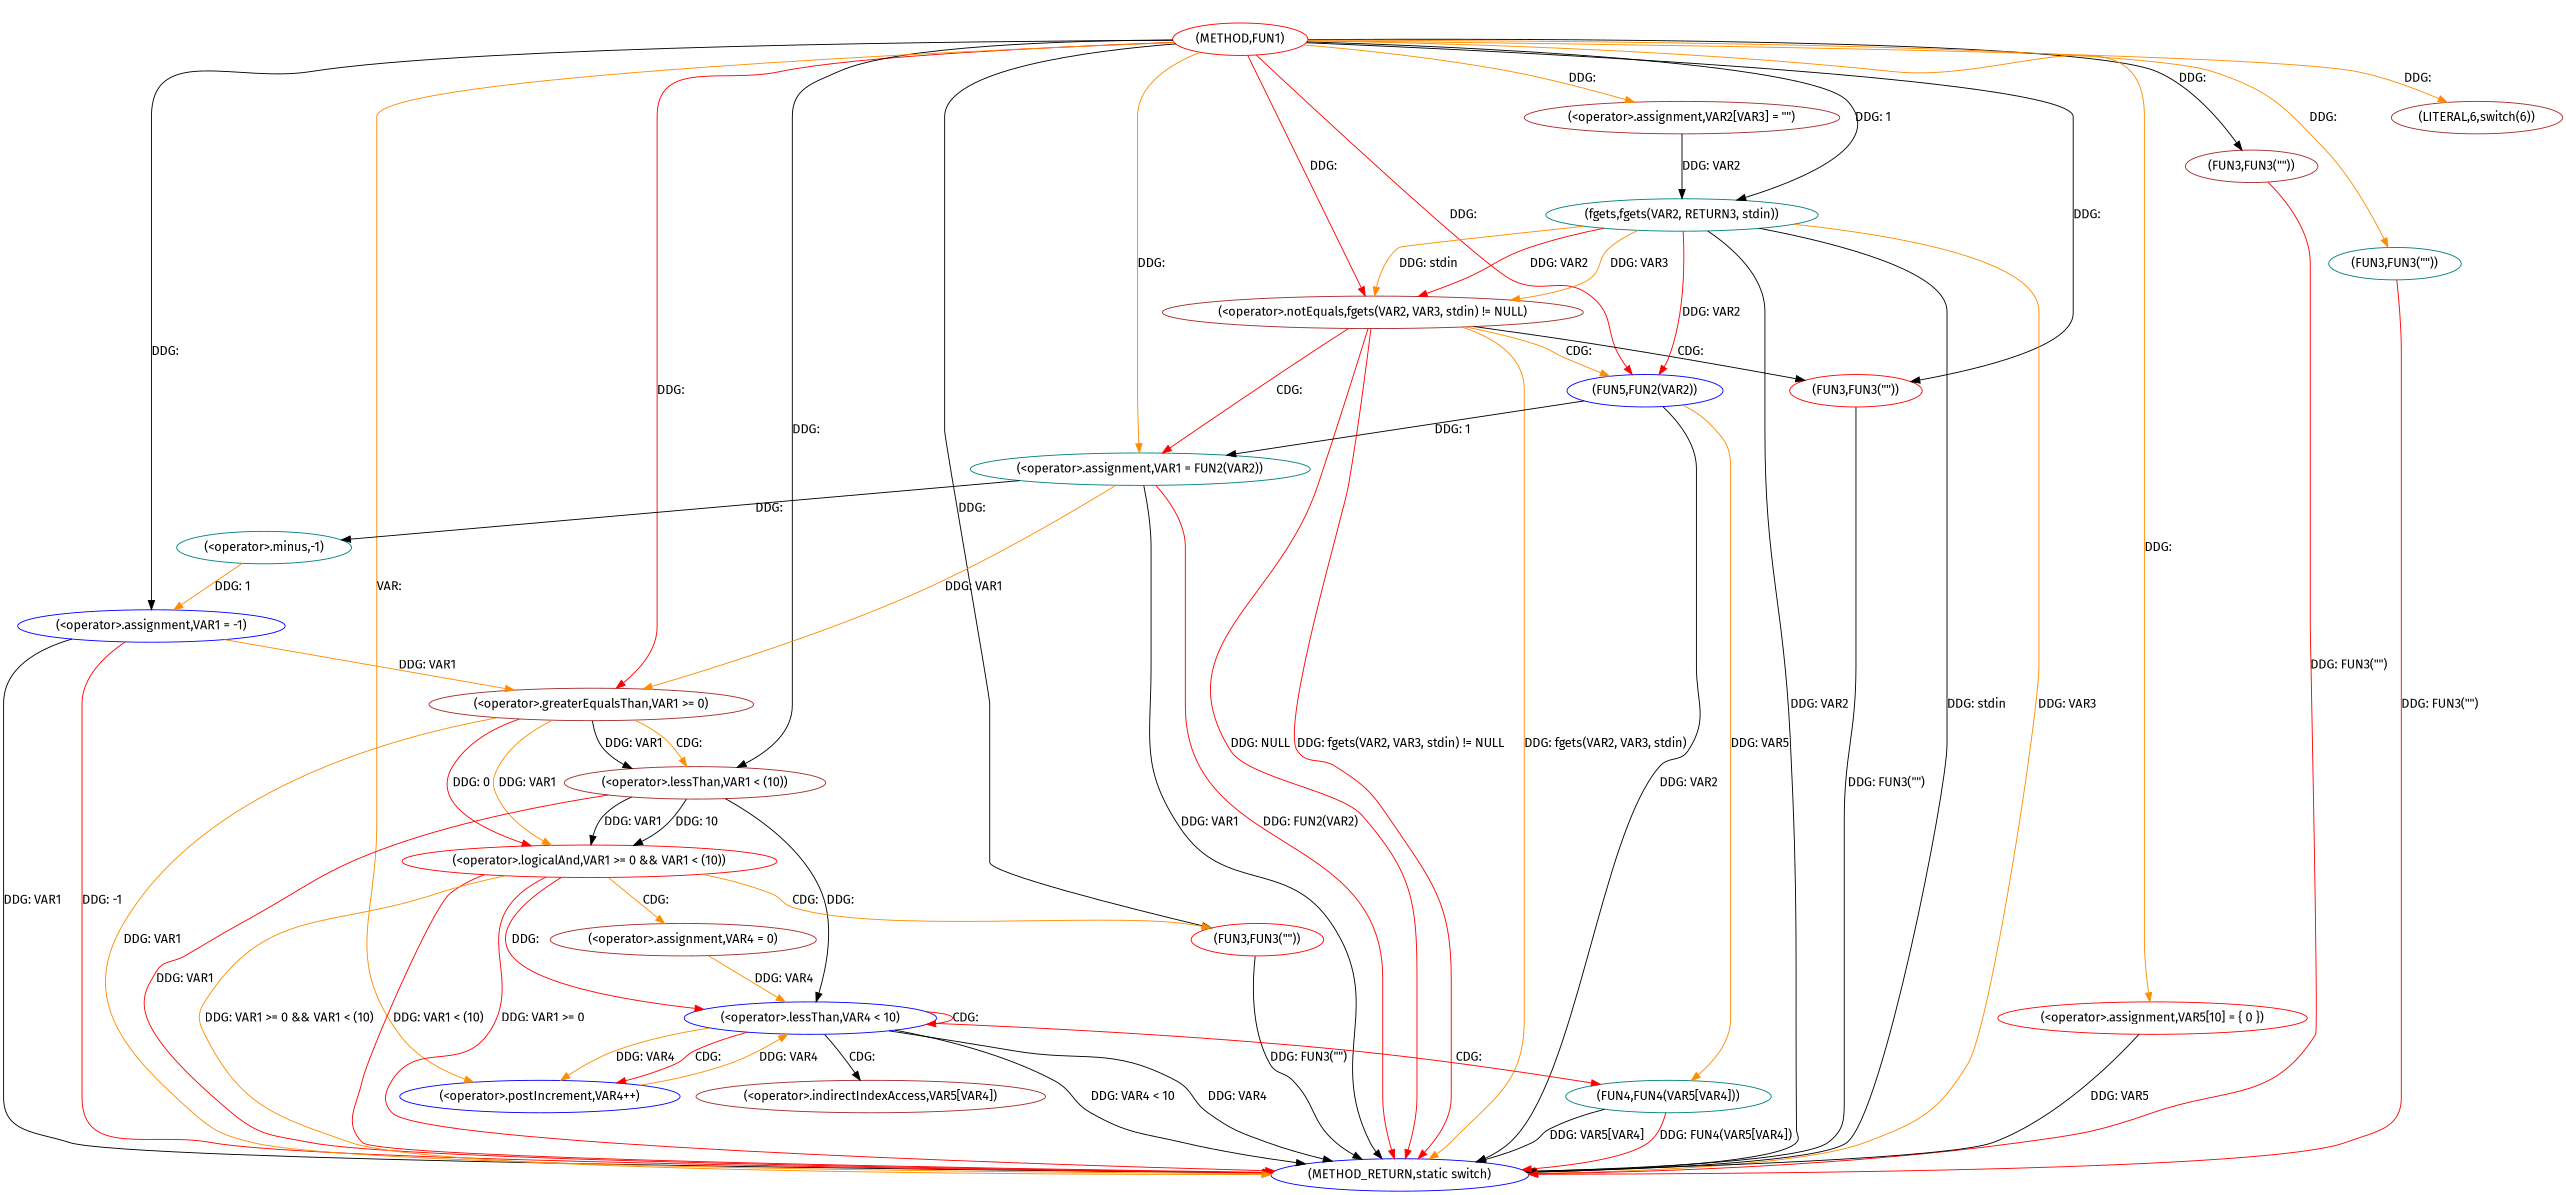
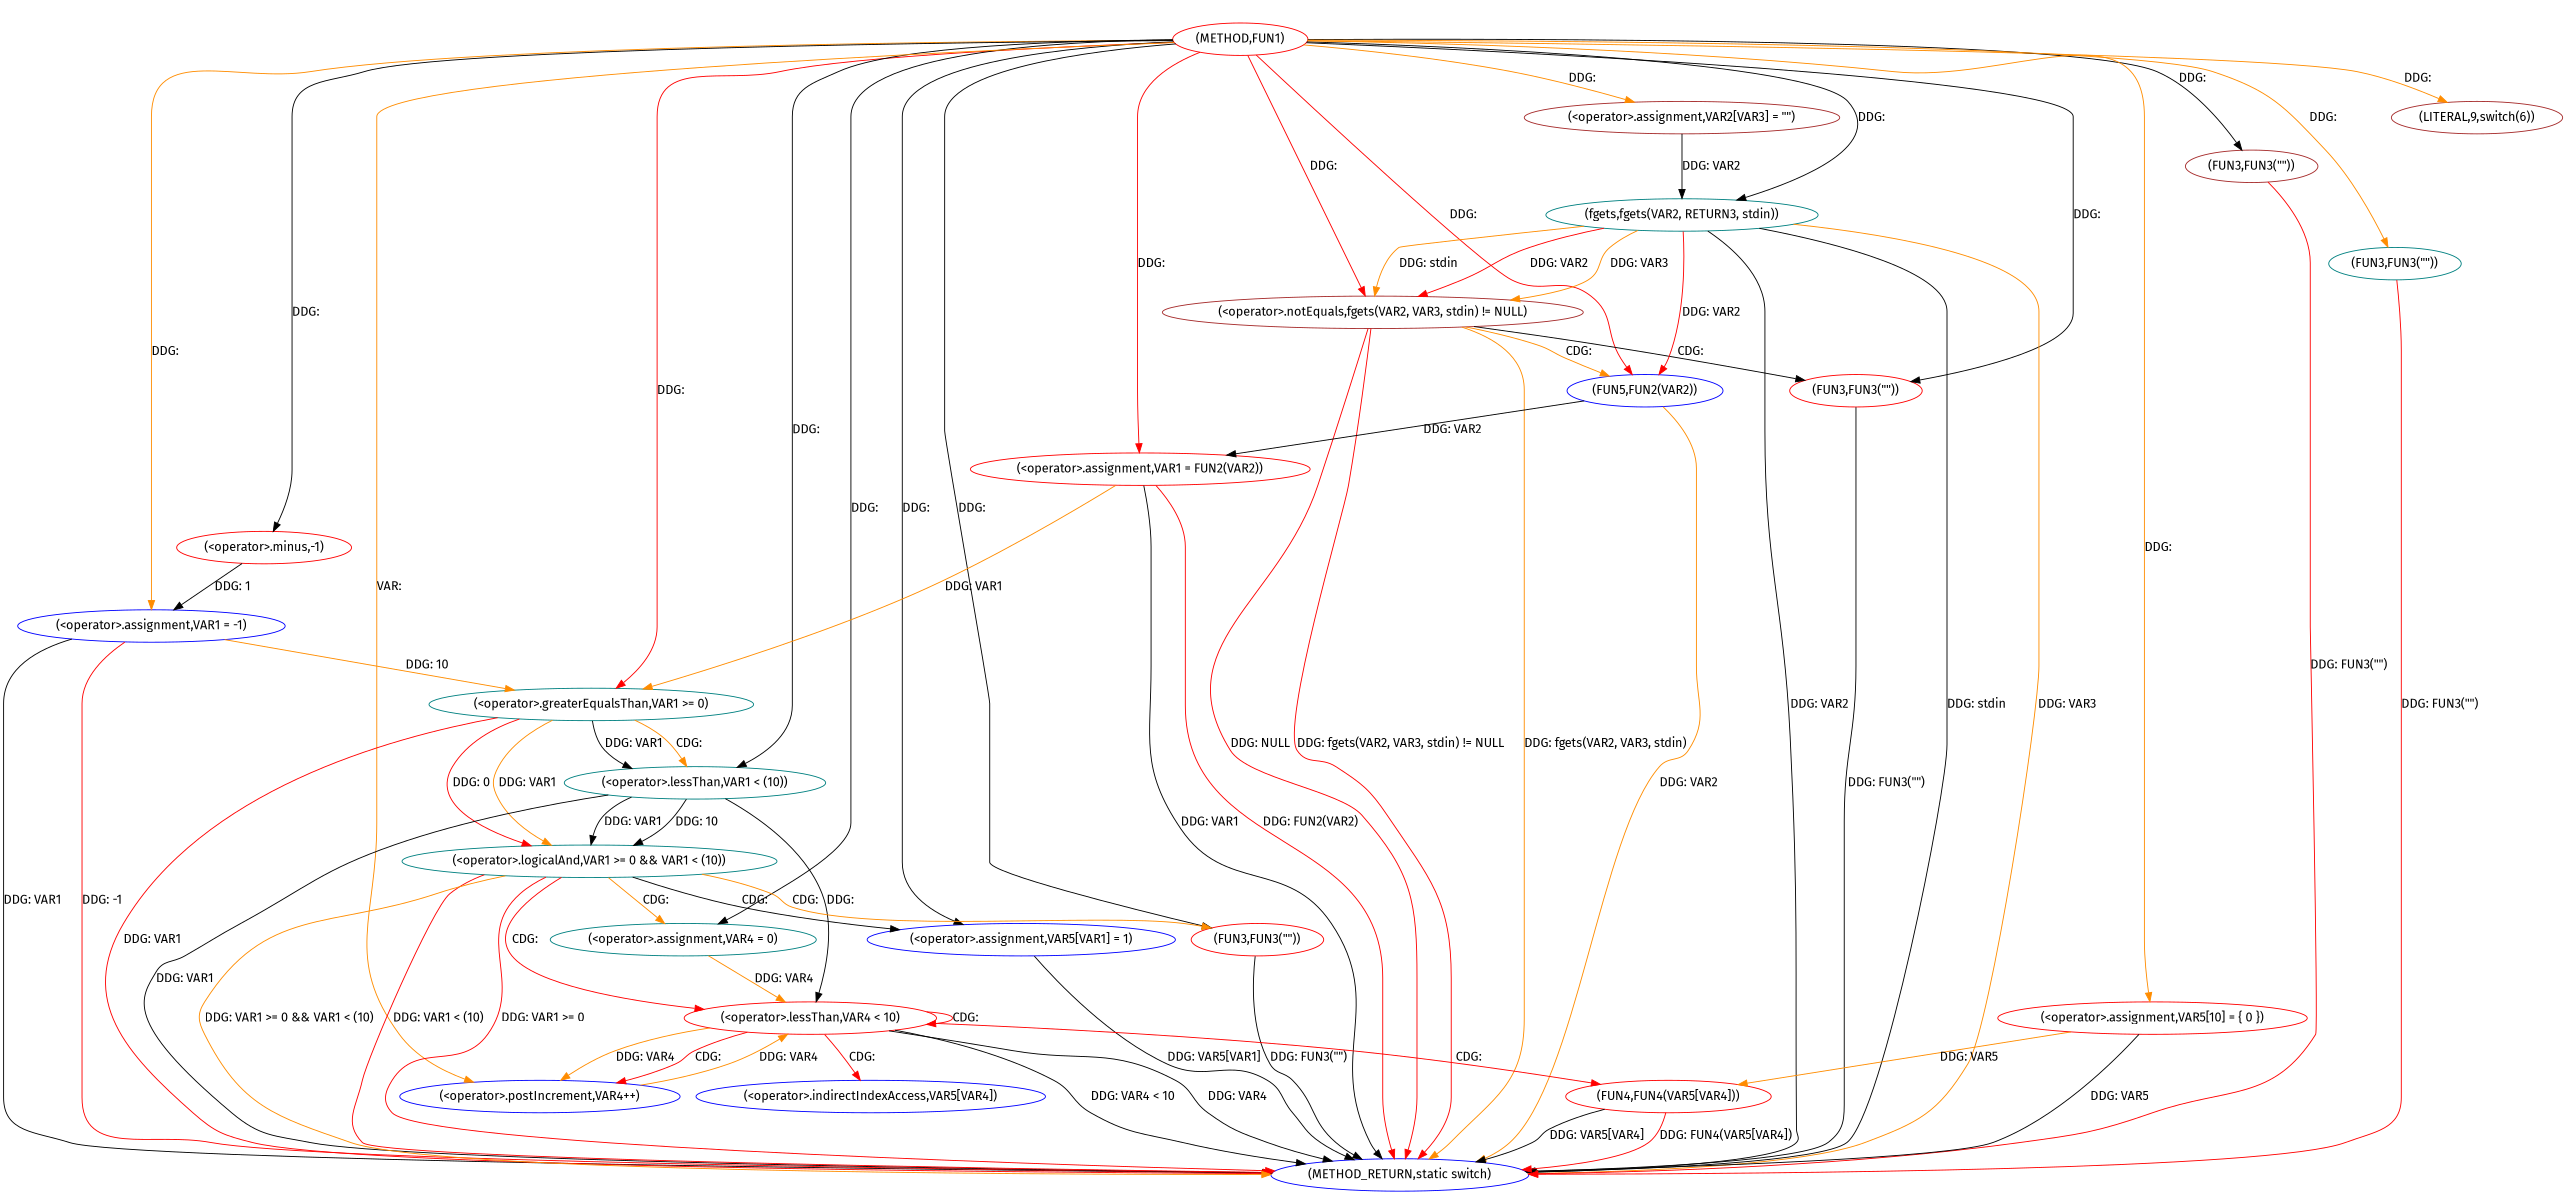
edge "(METHOD,FUN1)" -> "(<operator>.assignment,VAR1 = -1)": color black -> darkorange
edge "(METHOD,FUN1)" -> "(fgets,fgets(VAR2, RETURN3, stdin))": label "DDG: 1" -> "DDG: "
node "(LITERAL,6,switch(6))": label "(LITERAL,6,switch(6))" -> "(LITERAL,9,switch(6))"
edge "(METHOD,FUN1)" -> "(<operator>.assignment,VAR1 = FUN2(VAR2))": color darkorange -> red
edge "(METHOD,FUN1)" -> "(<operator>.assignment,VAR4 = 0)": added, label "DDG:"
edge "(<operator>.notEquals,fgets(VAR2, VAR3, stdin) != NULL)" -> "(<operator>.assignment,VAR1 = FUN2(VAR2))": removed, label "CDG:"
edge "(FUN5,FUN2(VAR2))" -> "(<operator>.assignment,VAR1 = FUN2(VAR2))": label "DDG: 1" -> "DDG: VAR2"
node "(<operator>.assignment,VAR1 = FUN2(VAR2))": color teal -> red
edge "(<operator>.assignment,VAR1 = FUN2(VAR2))" -> "(<operator>.minus,-1)": now "(METHOD,FUN1)" -> "(<operator>.minus,-1)"
node "(<operator>.minus,-1)": color teal -> red
edge "(<operator>.minus,-1)" -> "(<operator>.assignment,VAR1 = -1)": color darkorange -> black
edge "(<operator>.assignment,VAR1 = -1)" -> "(<operator>.greaterEqualsThan,VAR1 >= 0)": label "DDG: VAR1" -> "DDG: 10"
node "(<operator>.greaterEqualsThan,VAR1 >= 0)": color brown -> teal
edge "(FUN5,FUN2(VAR2))" -> "(FUN4,FUN4(VAR5[VAR4]))": now "(<operator>.assignment,VAR5[10] = { 0 })" -> "(FUN4,FUN4(VAR5[VAR4]))"
node "(<operator>.lessThan,VAR1 < (10))": color brown -> teal
edge "(FUN5,FUN2(VAR2))" -> "(METHOD_RETURN,static switch)": color black -> darkorange
node "(<operator>.logicalAnd,VAR1 >= 0 && VAR1 < (10))": color red -> teal
edge "(<operator>.logicalAnd,VAR1 >= 0 && VAR1 < (10))" -> "(<operator>.lessThan,VAR4 < 10)": label "DDG: " -> "CDG: "
node "(<operator>.assignment,VAR4 = 0)": color brown -> teal
node "(<operator>.assignment,VAR5[VAR1] = 1)": added
node "(<operator>.lessThan,VAR4 < 10)": color blue -> red
edge "(<operator>.lessThan,VAR4 < 10)" -> "(<operator>.indirectIndexAccess,VAR5[VAR4])": color black -> red
node "(<operator>.indirectIndexAccess,VAR5[VAR4])": color brown -> blue
node "(FUN4,FUN4(VAR5[VAR4]))": color teal -> red
edge "(<operator>.greaterEqualsThan,VAR1 >= 0)" -> "(METHOD_RETURN,static switch)": color darkorange -> red
edge "(<operator>.lessThan,VAR1 < (10))" -> "(METHOD_RETURN,static switch)": color red -> black
